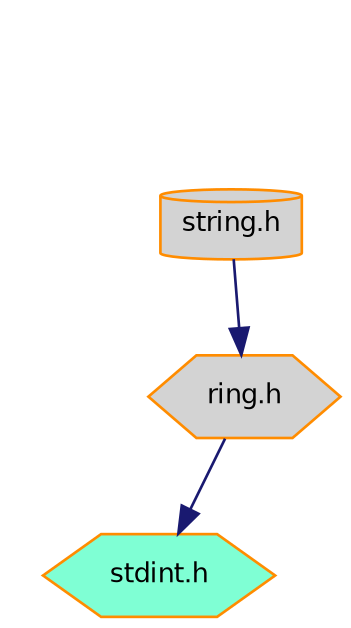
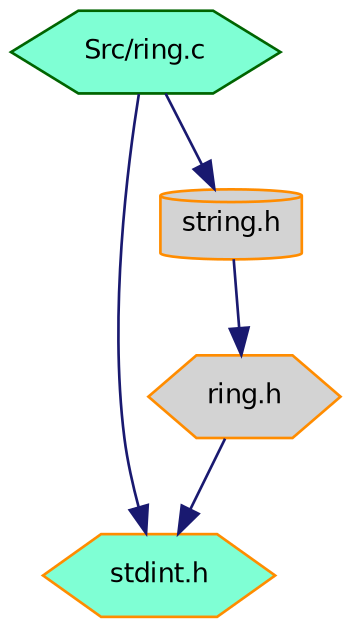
node "Src/ring.c": added
